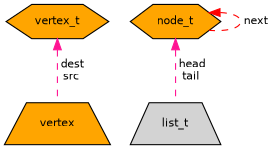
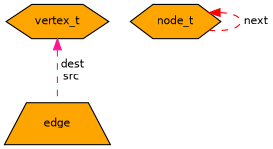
node "vertex": label "vertex" -> "edge"
node "list_t": removed
